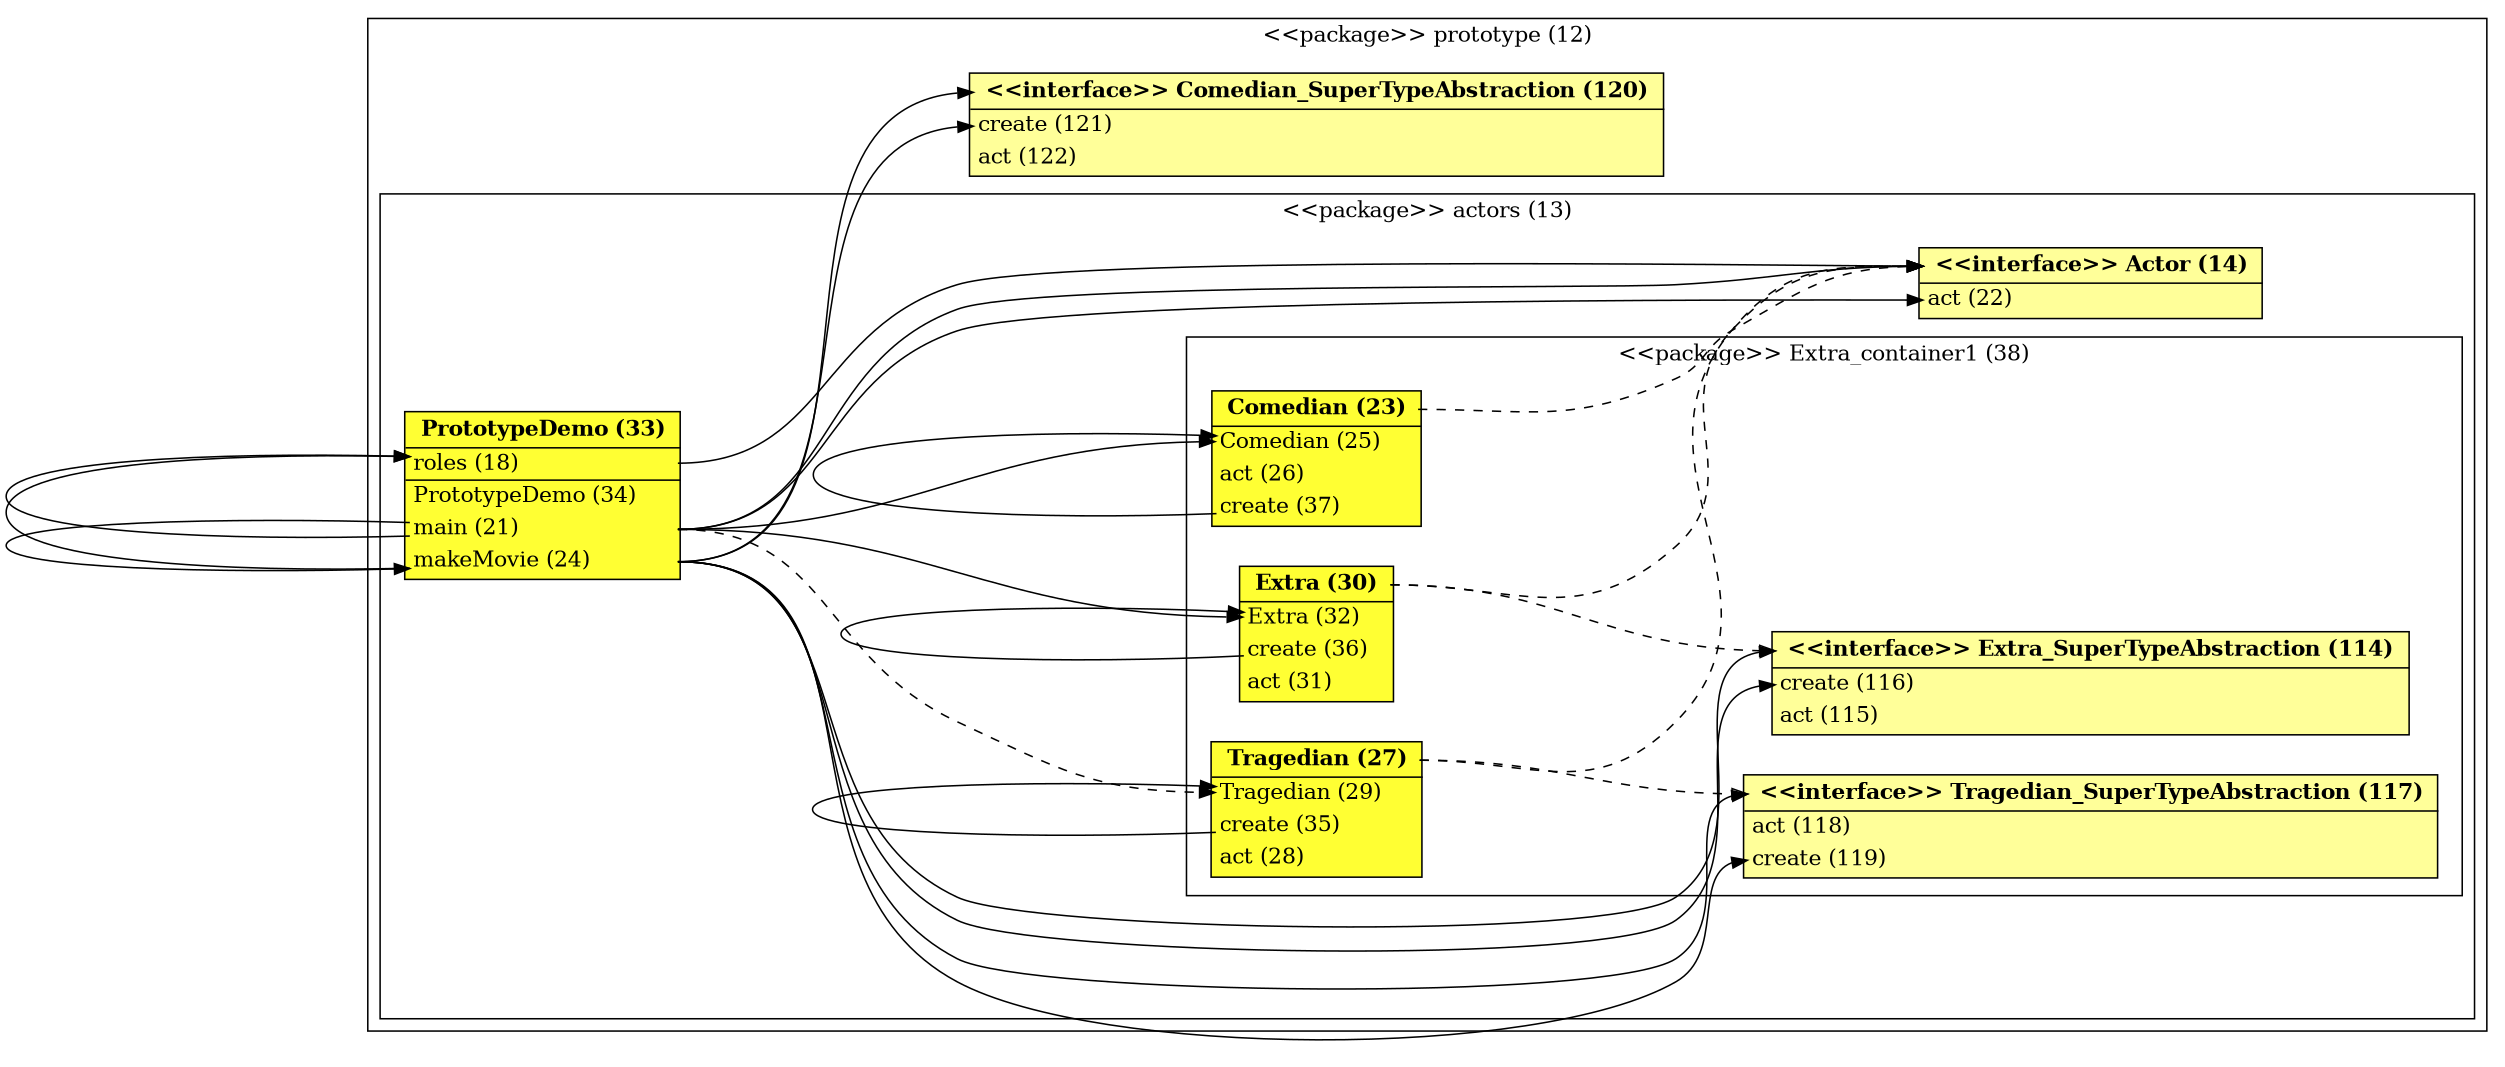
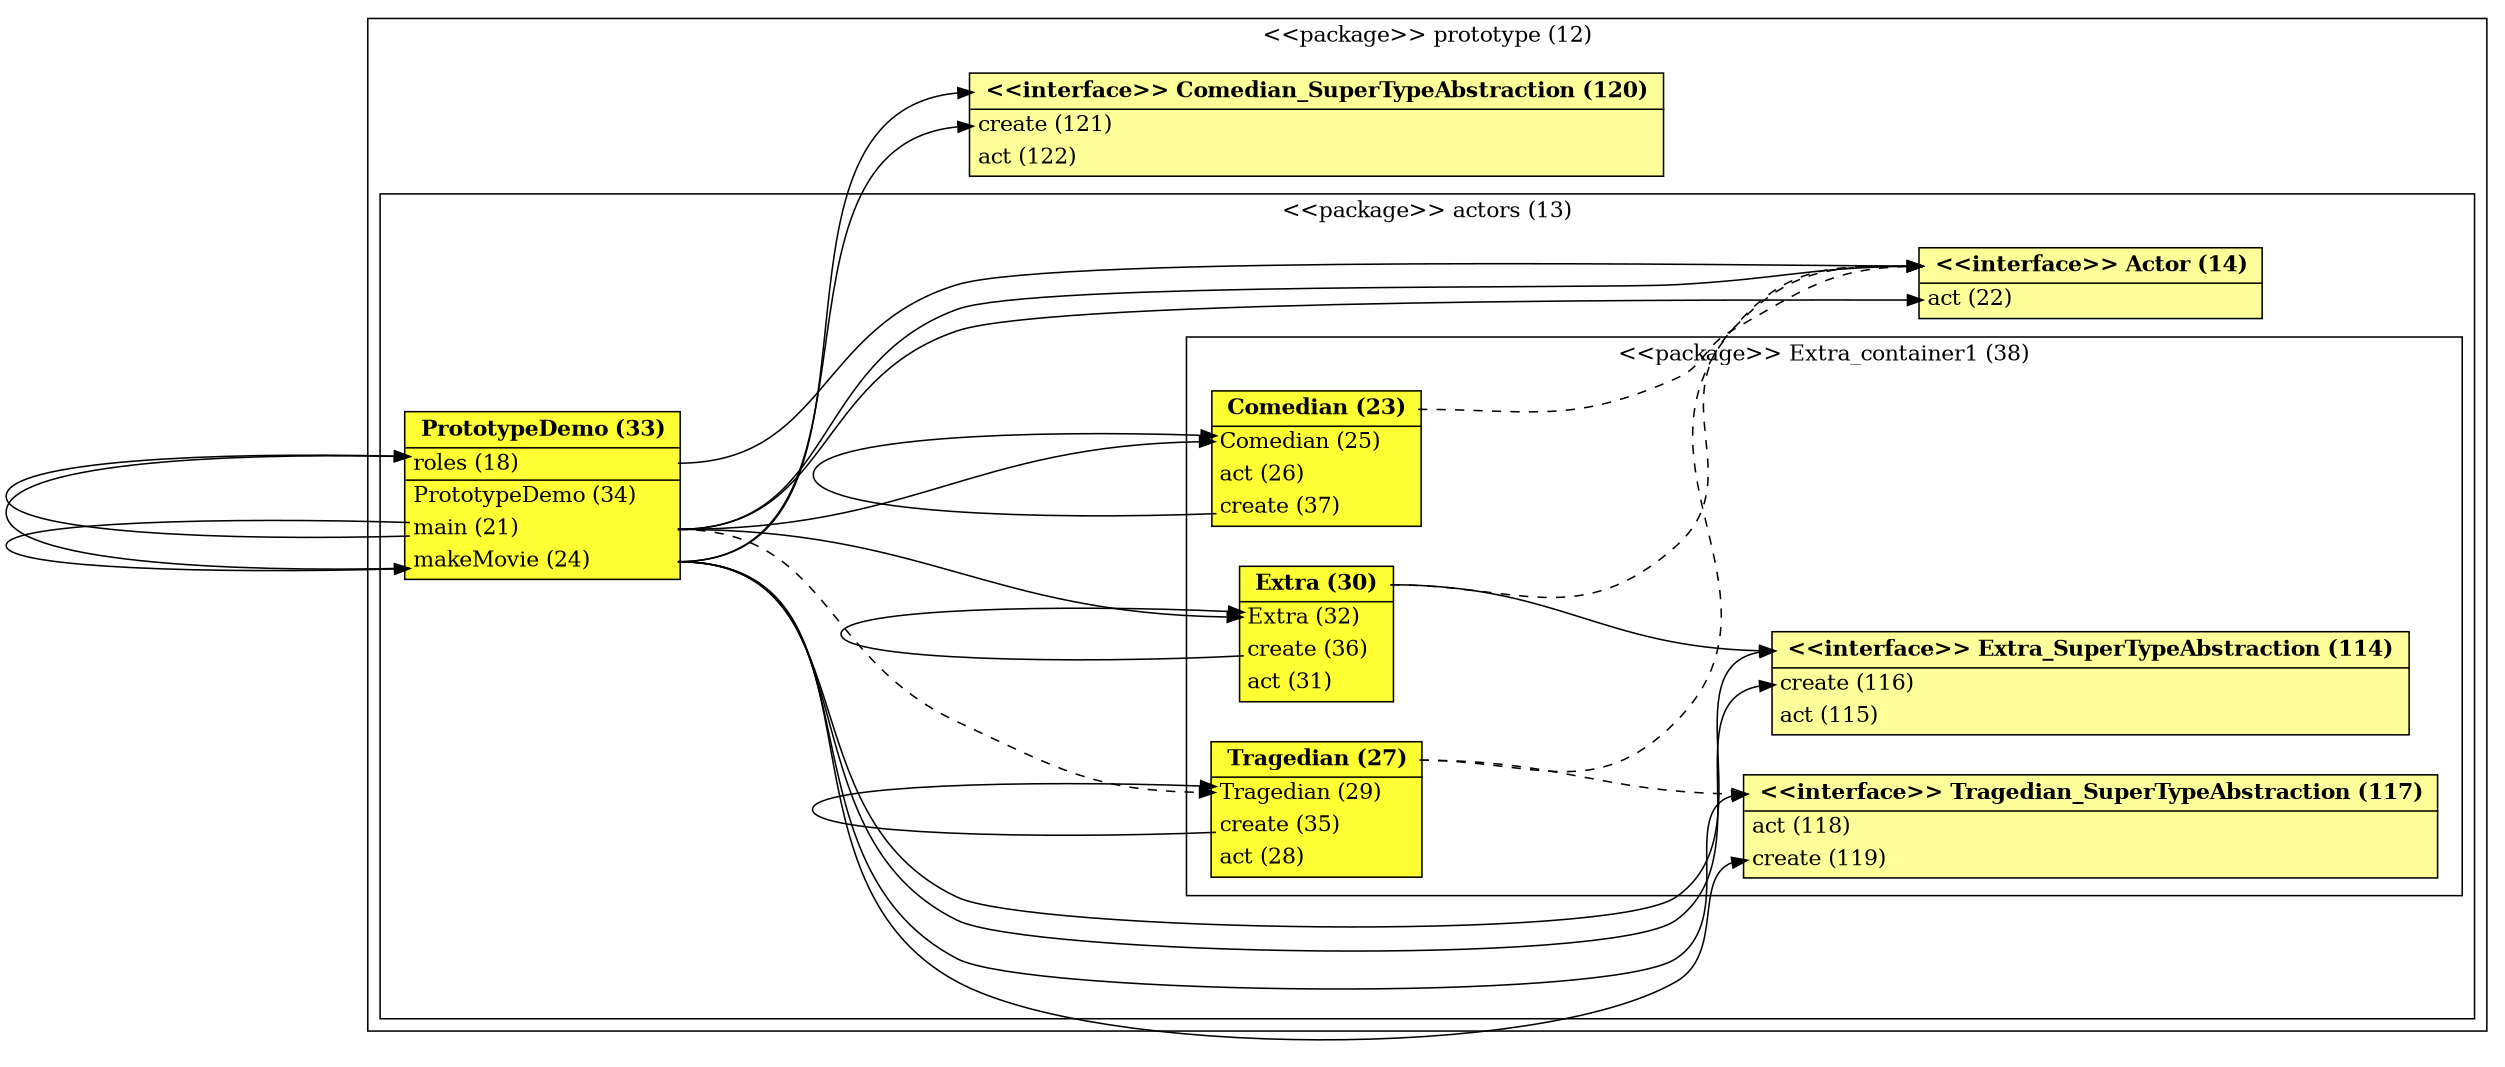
edge "Extra (30)" -> "<<interface>> Extra_SuperTypeAbstraction (114)": style dashed -> bold
